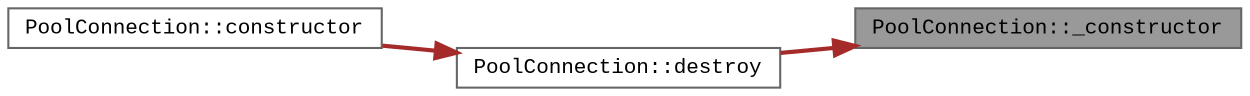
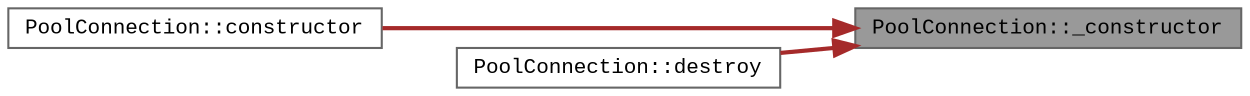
edge "PoolConnection::constructor" -> "PoolConnection::destroy": now "PoolConnection::constructor" -> "PoolConnection::_constructor"
